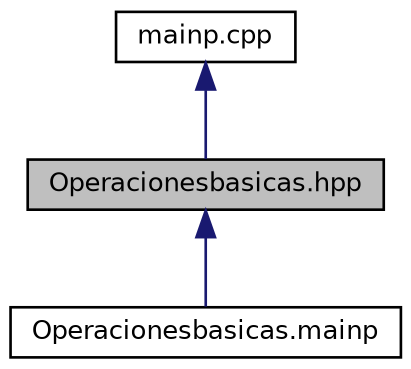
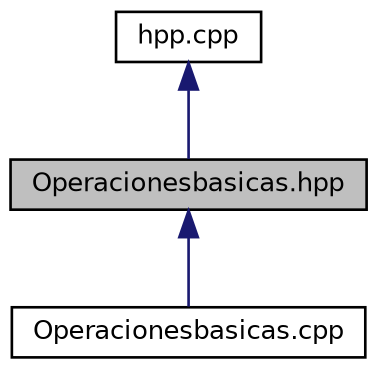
node "mainp.cpp": label "mainp.cpp" -> "hpp.cpp"
node "Operacionesbasicas.mainp": label "Operacionesbasicas.mainp" -> "Operacionesbasicas.cpp"
